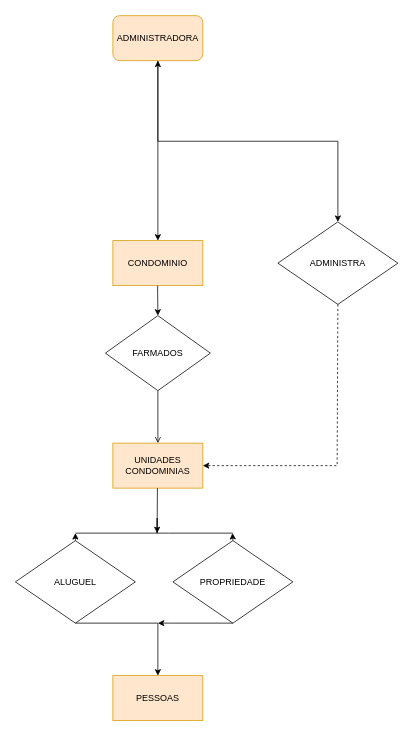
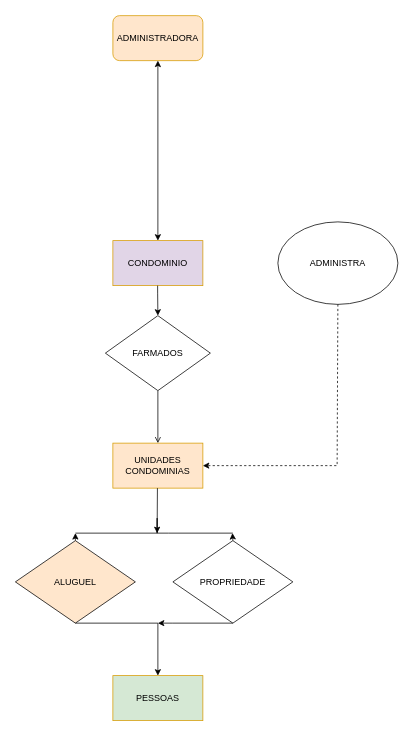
edge "ADMINISTRADORA" -> "ADMINISTRA": removed
node "CONDOMINIO": fillcolor #ffe6cc -> #e1d5e7
node "ADMINISTRA": shape diamond -> ellipse
node "ALUGUEL": fillcolor #ffffff -> #ffe6cc
node "PESSOAS": fillcolor #ffe6cc -> #d5e8d4
